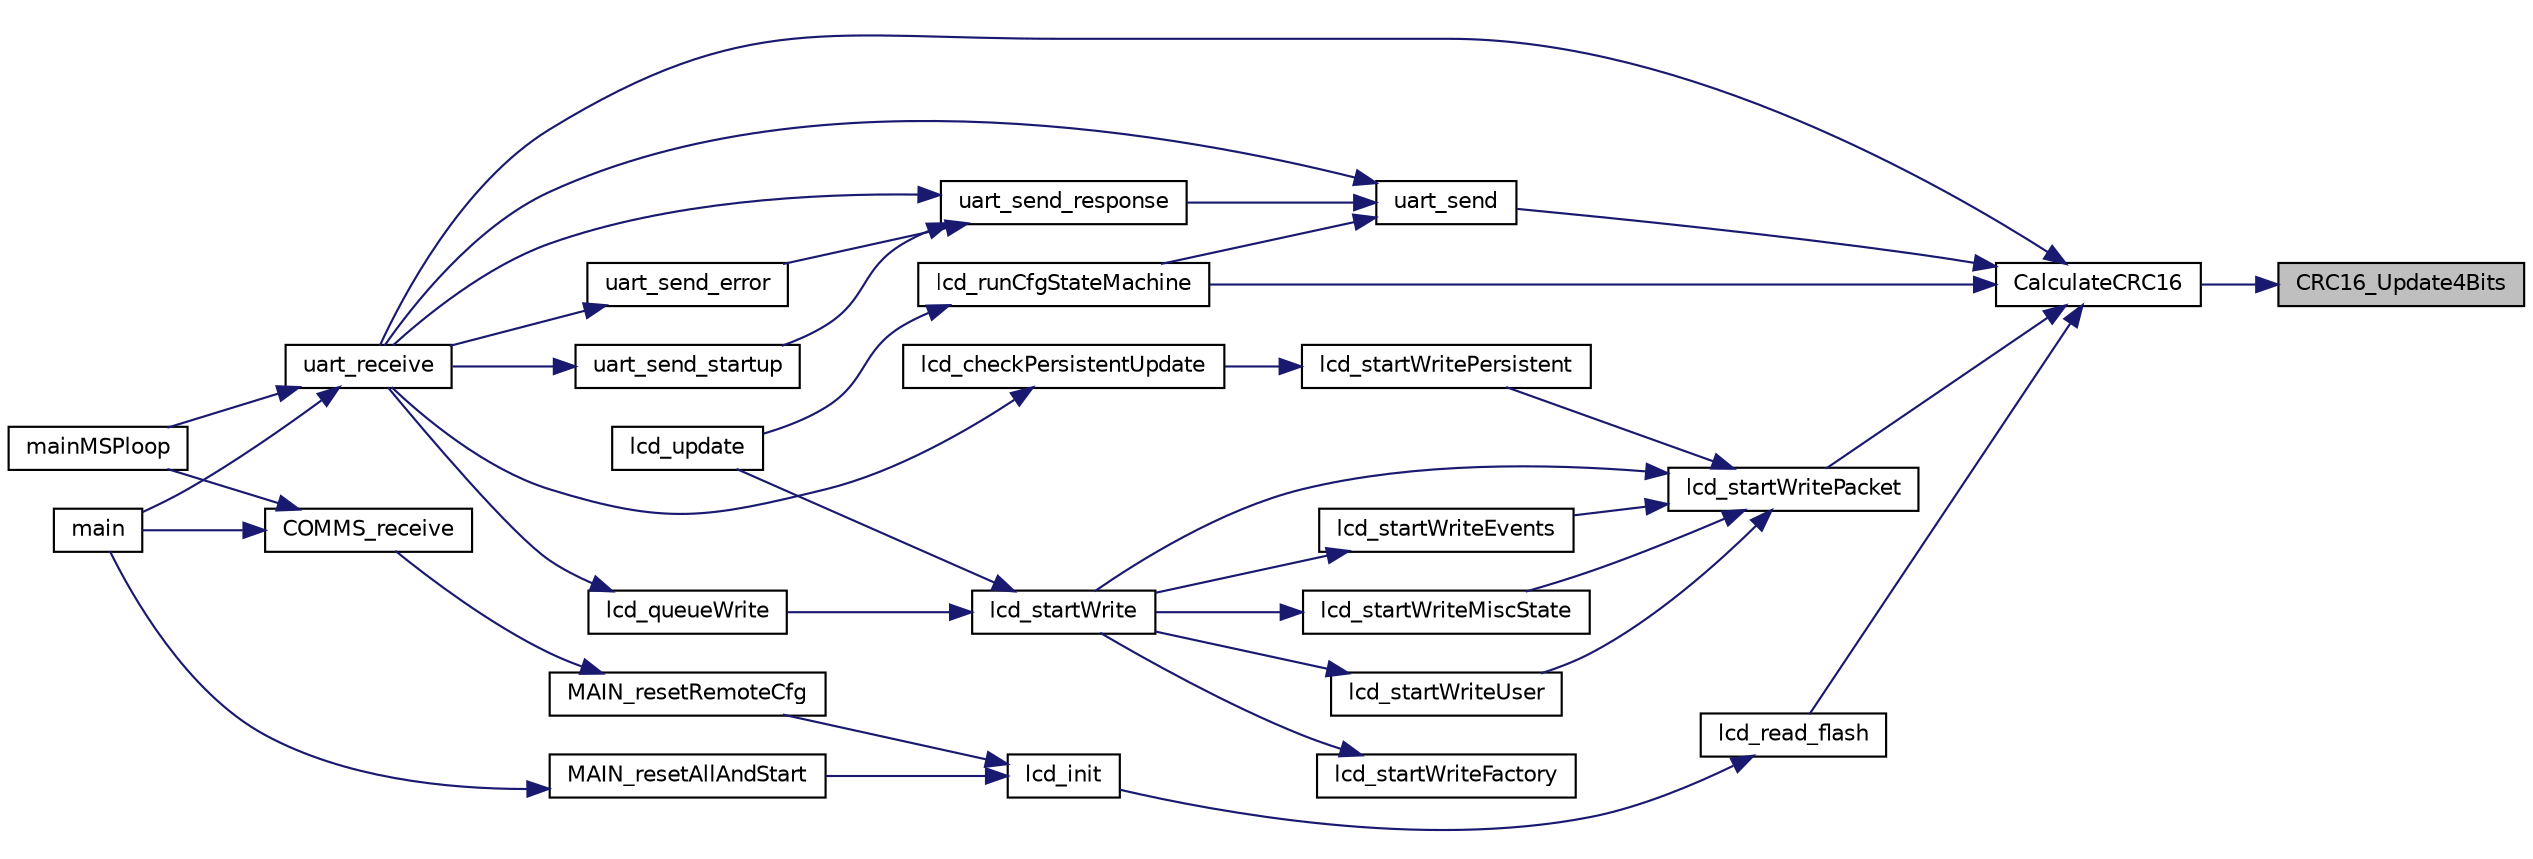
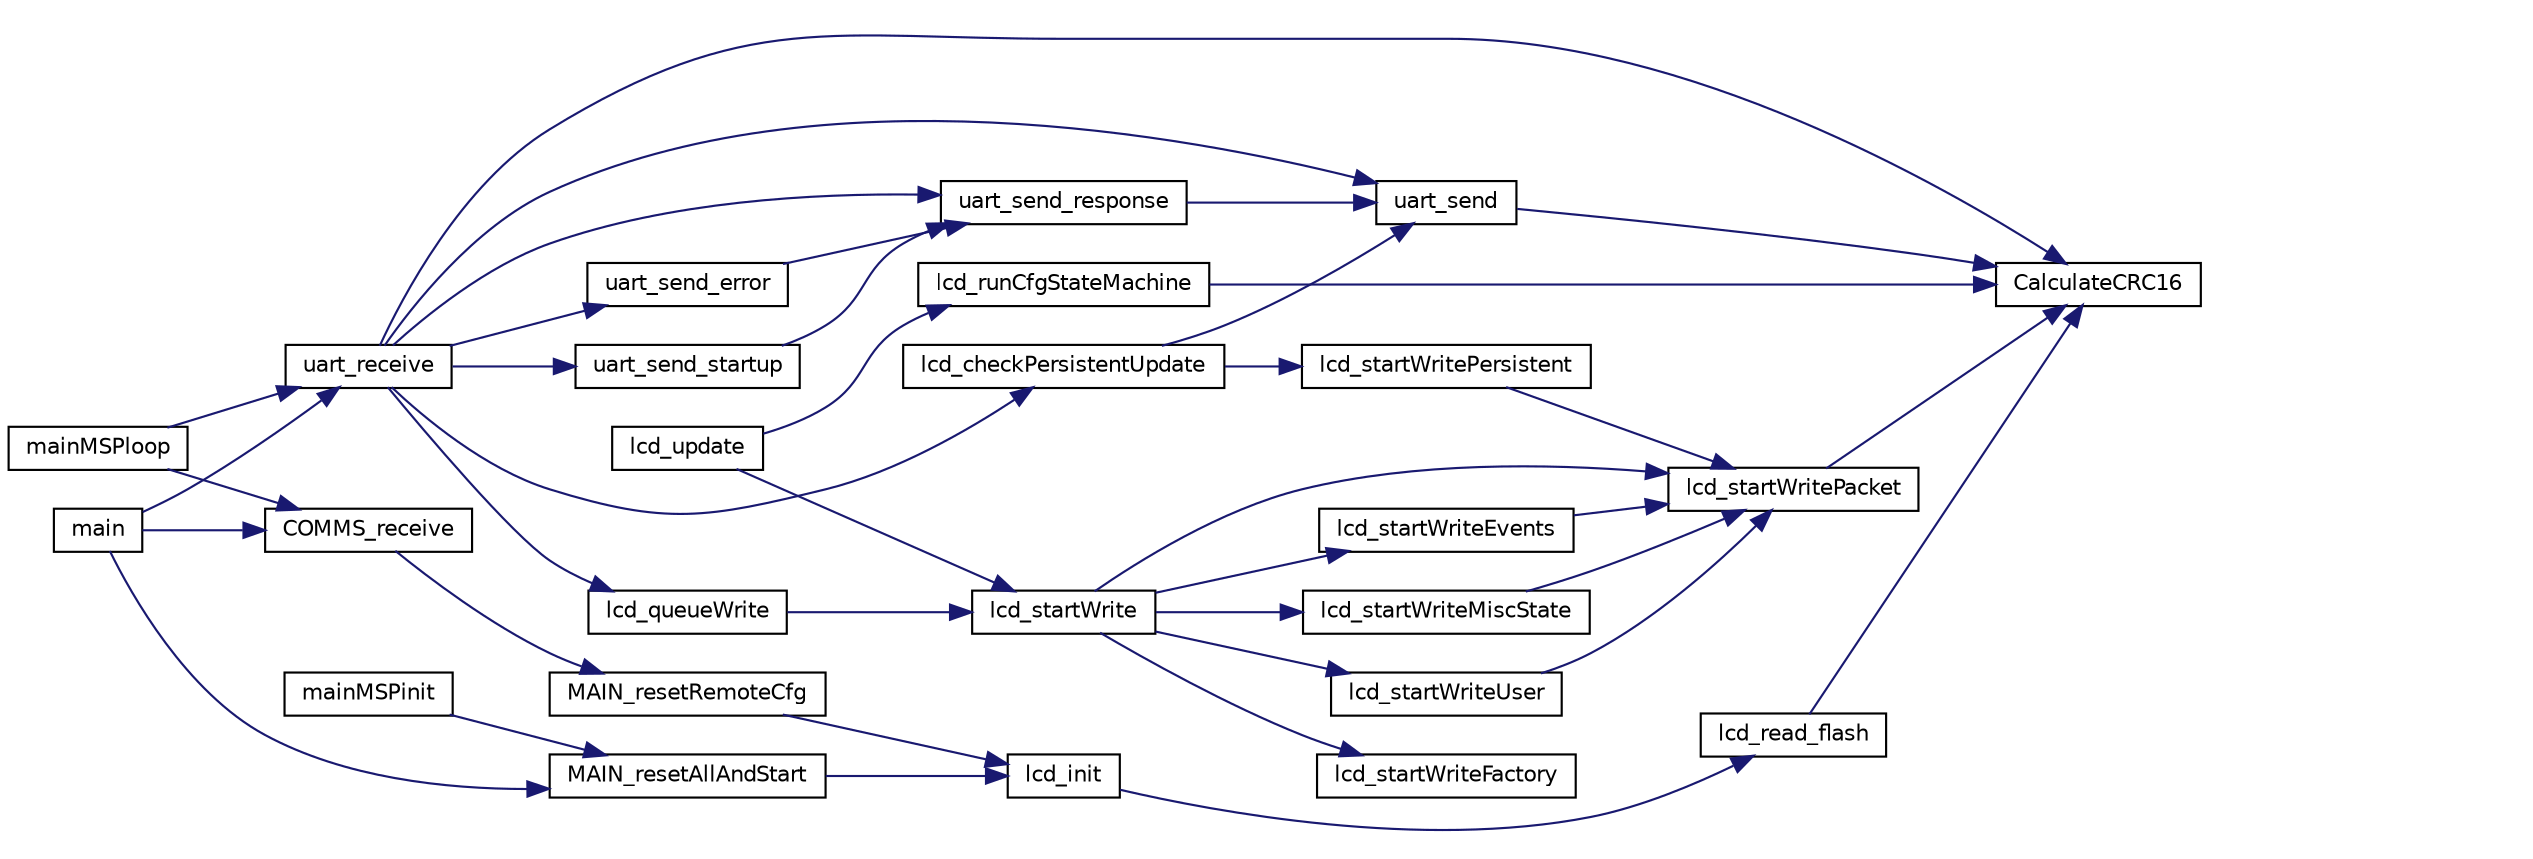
edge "lcd_runCfgStateMachine" -> "uart_send": now "lcd_checkPersistentUpdate" -> "uart_send"
node "CRC16_Update4Bits": removed
node "mainMSPinit": added
